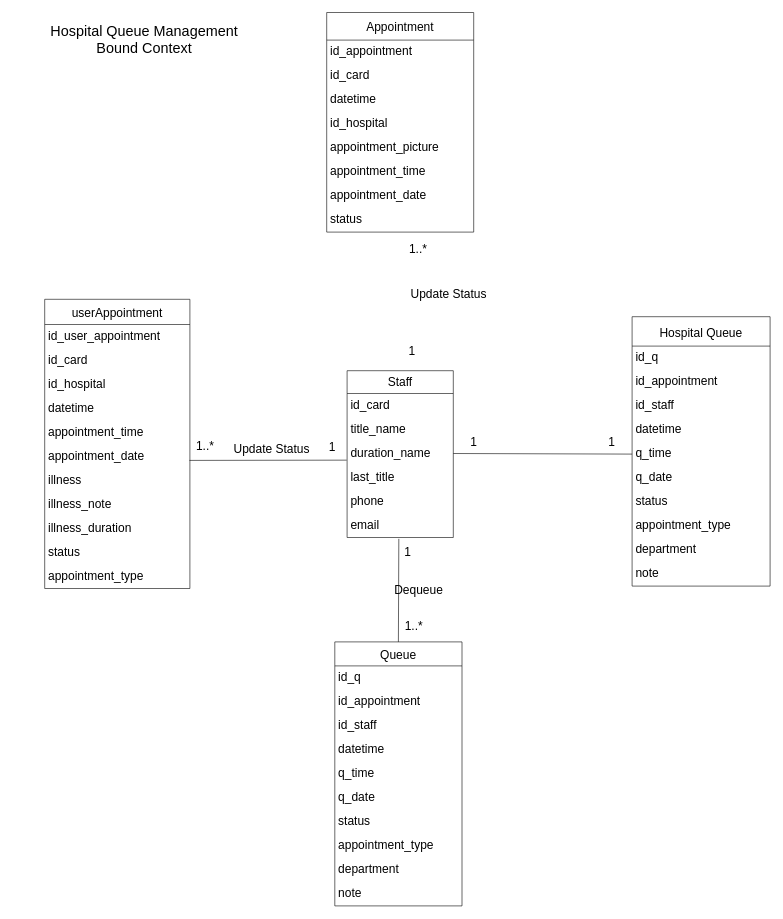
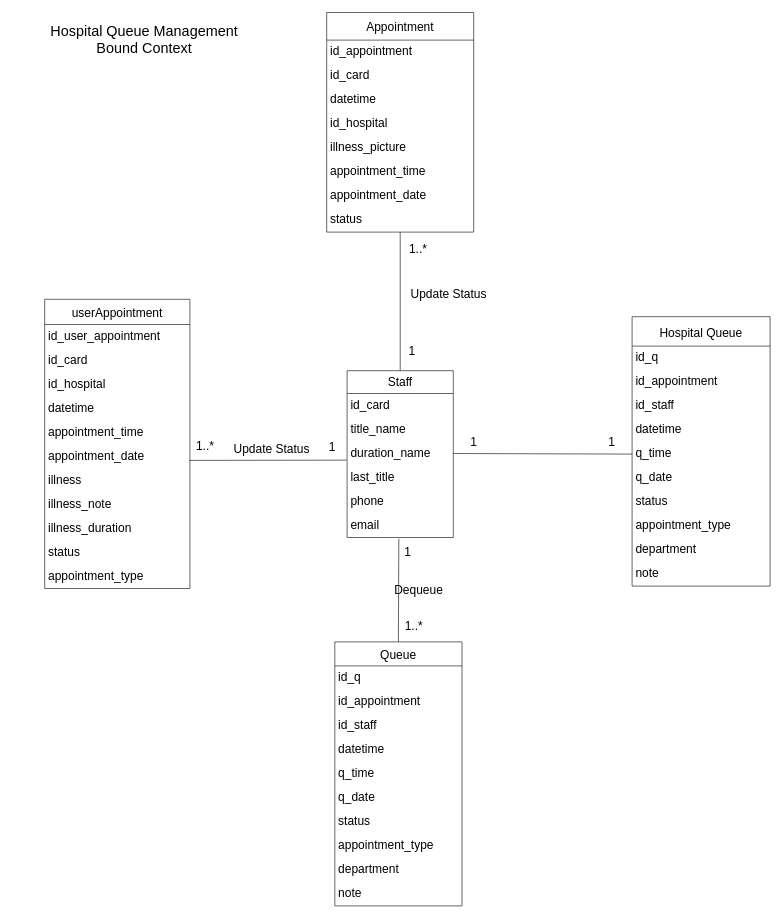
node "appointment_picture": label "appointment_picture" -> "illness_picture"
edge "Appointment" -- "Staff": added
